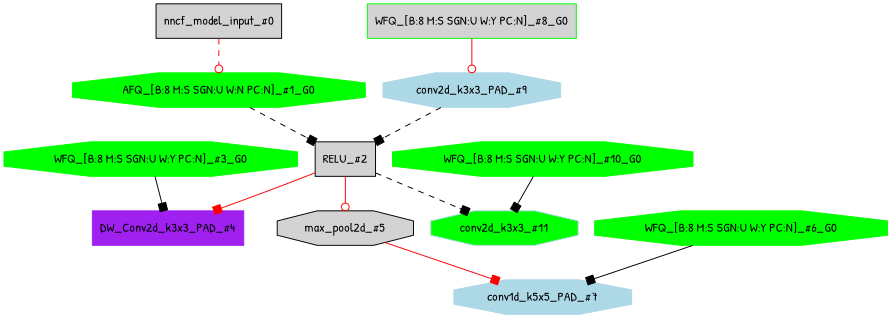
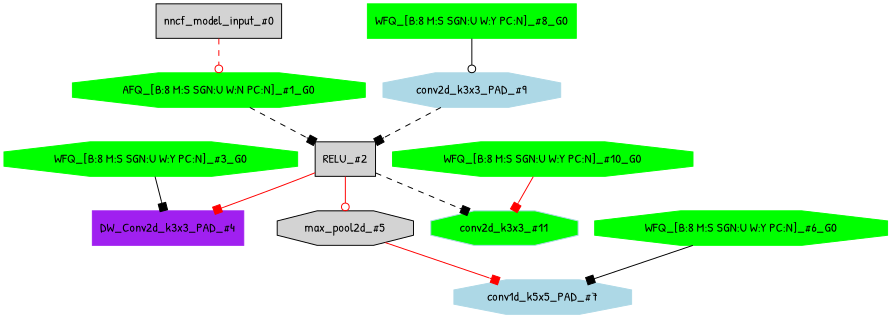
node "WFQ_[B:8 M:S SGN:U W:Y PC:N]_#8_G0": fillcolor lightgrey -> green
edge "WFQ_[B:8 M:S SGN:U W:Y PC:N]_#8_G0" -> "conv2d_k3x3_PAD_#9": color red -> black
edge "WFQ_[B:8 M:S SGN:U W:Y PC:N]_#10_G0" -> "conv2d_k3x3_#11": color black -> red
